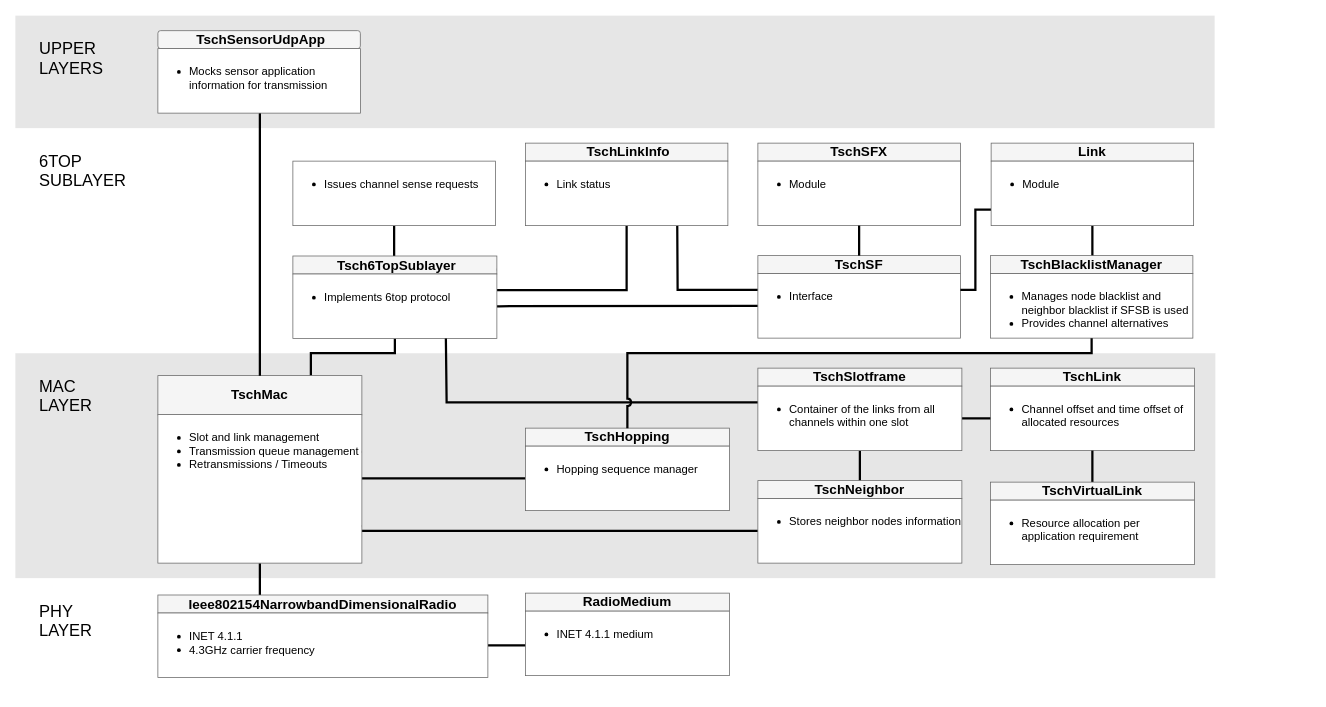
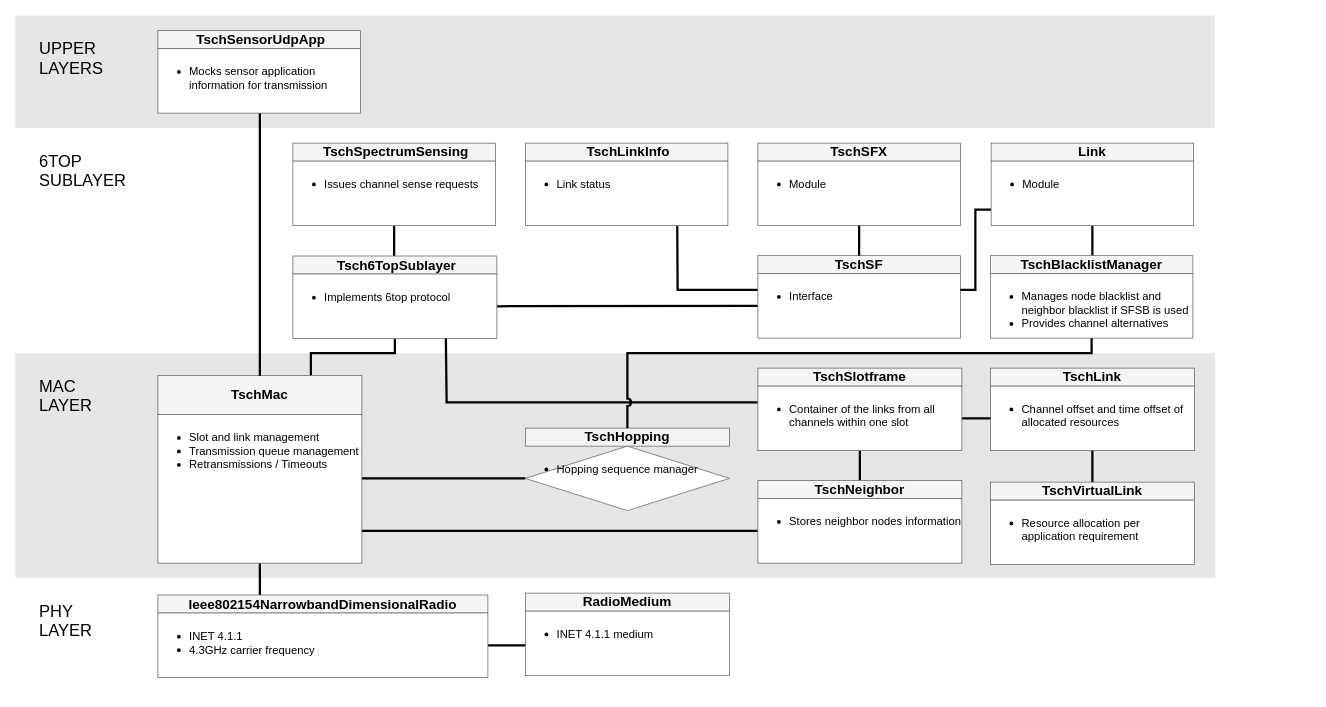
node "TschSensorUdpApp": shape rounded rectangle -> rectangle
node "TschSpectrumSensing": added
edge "Link status" -- "Implements 6top protocol": removed
node "Hopping sequence manager": shape rectangle -> diamond
